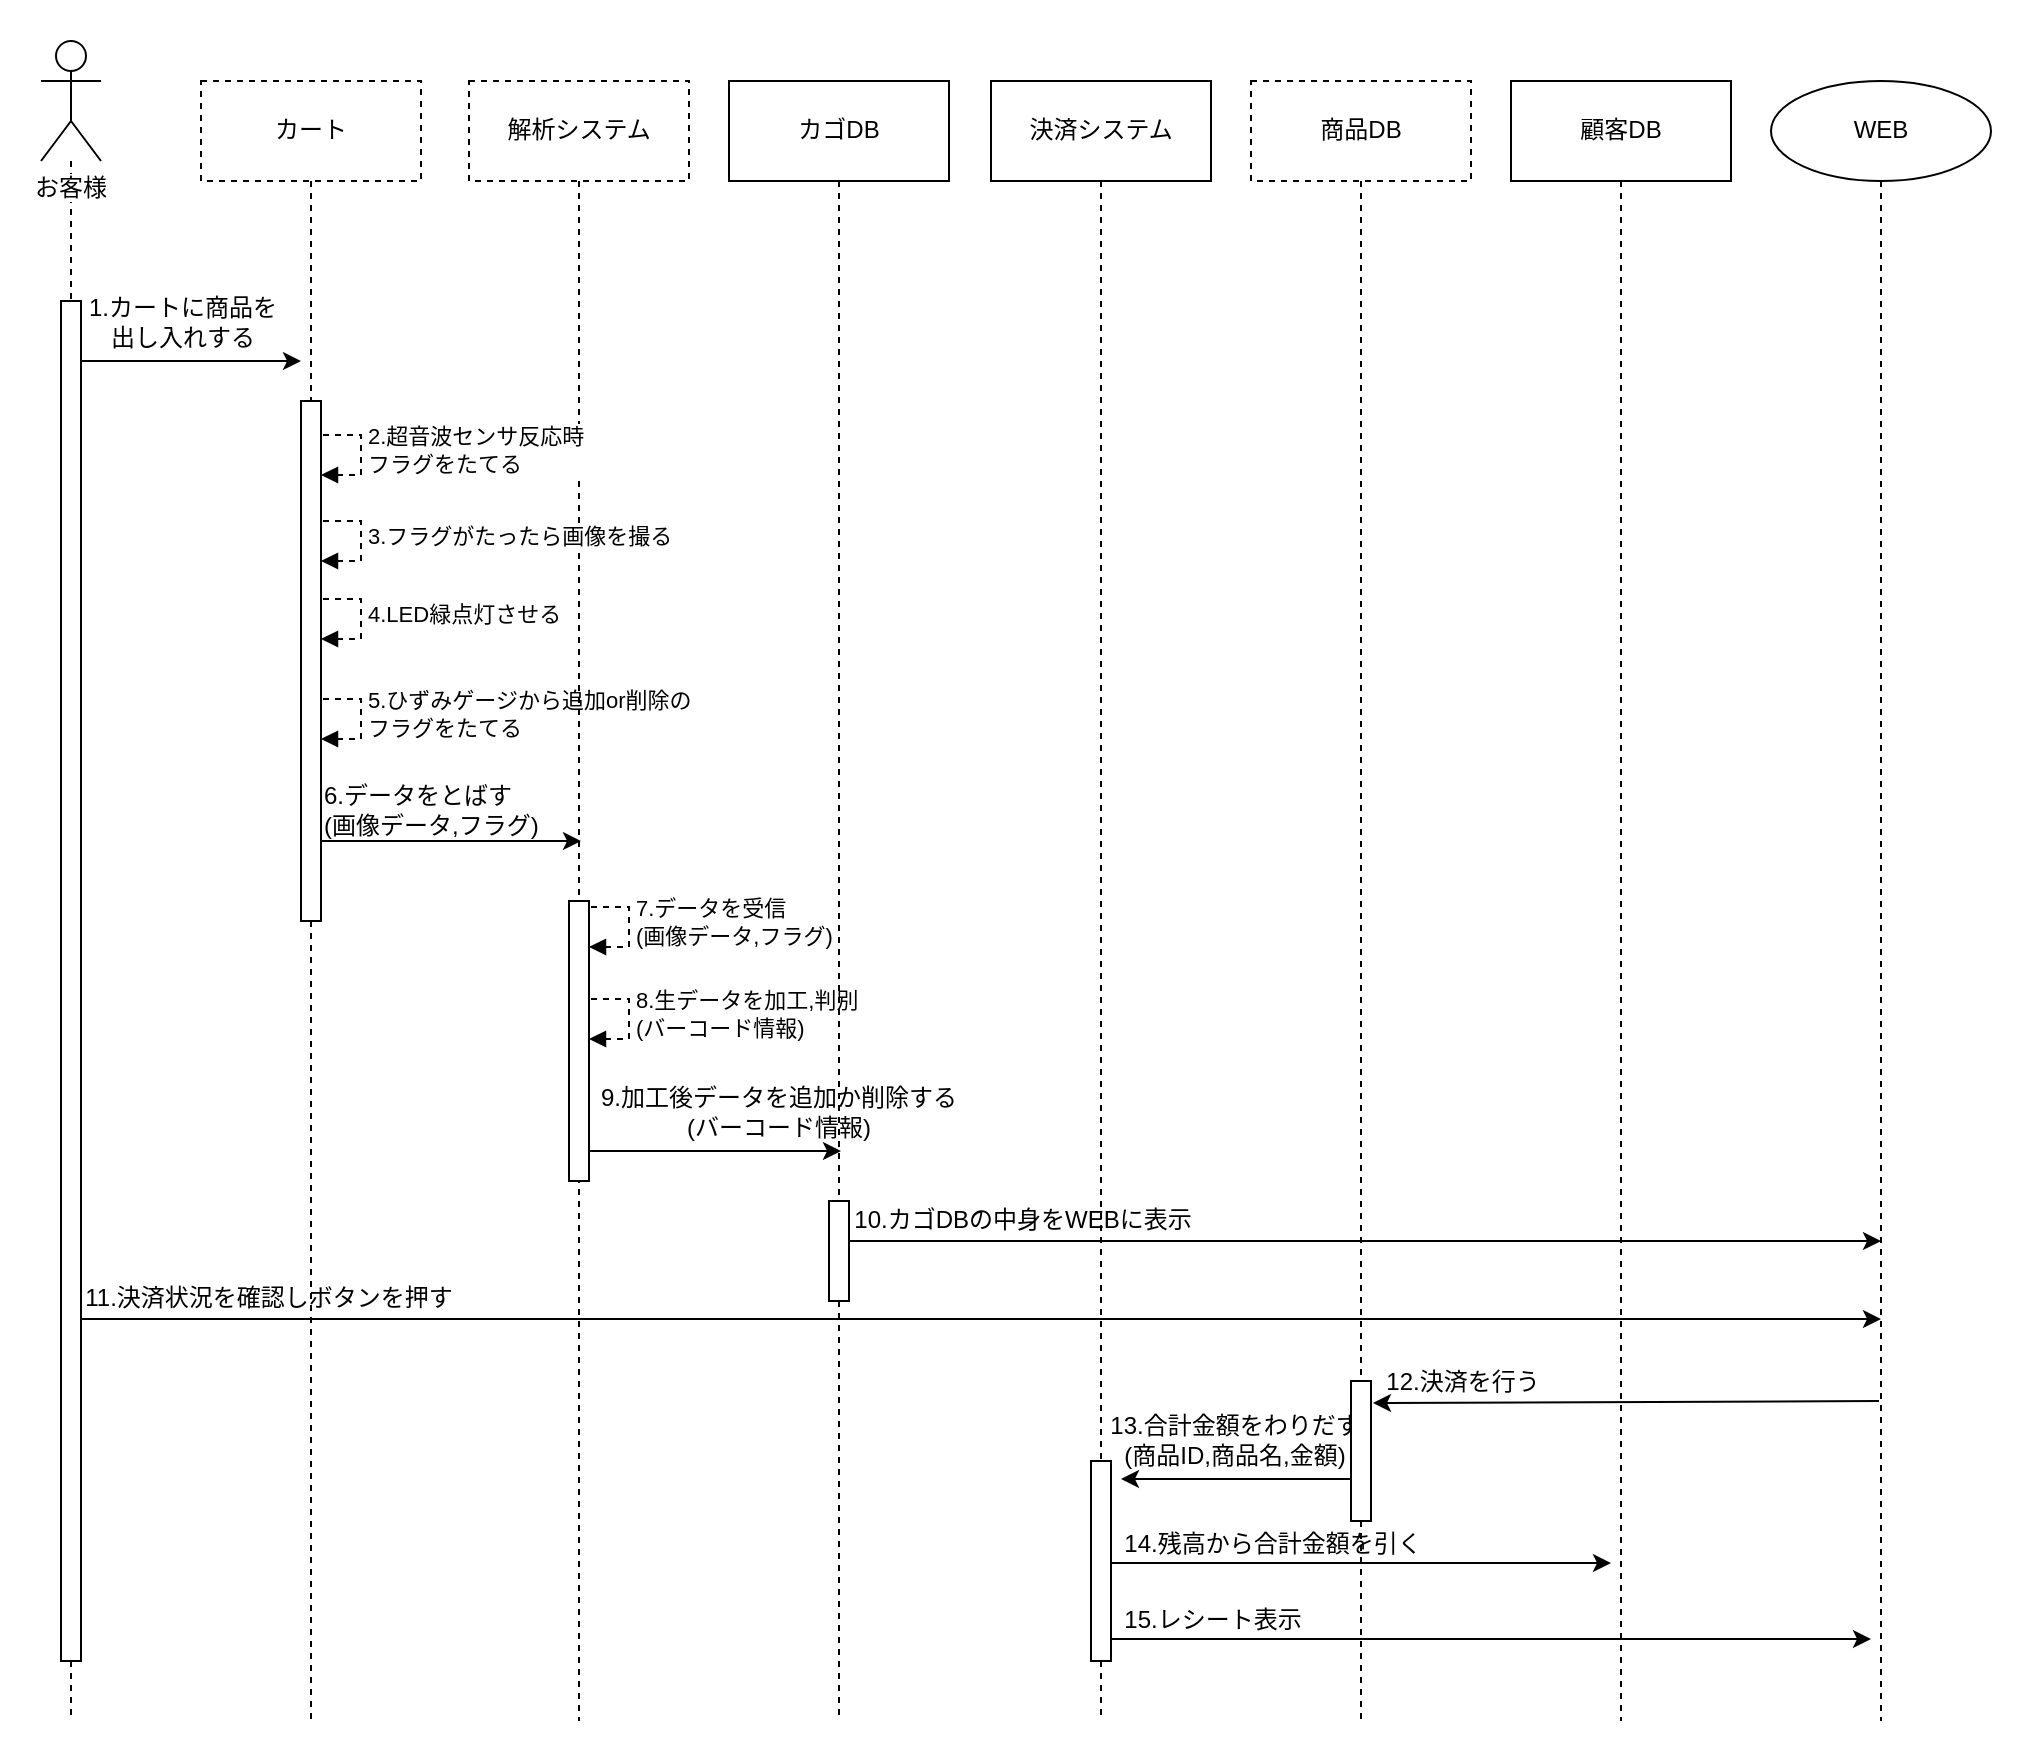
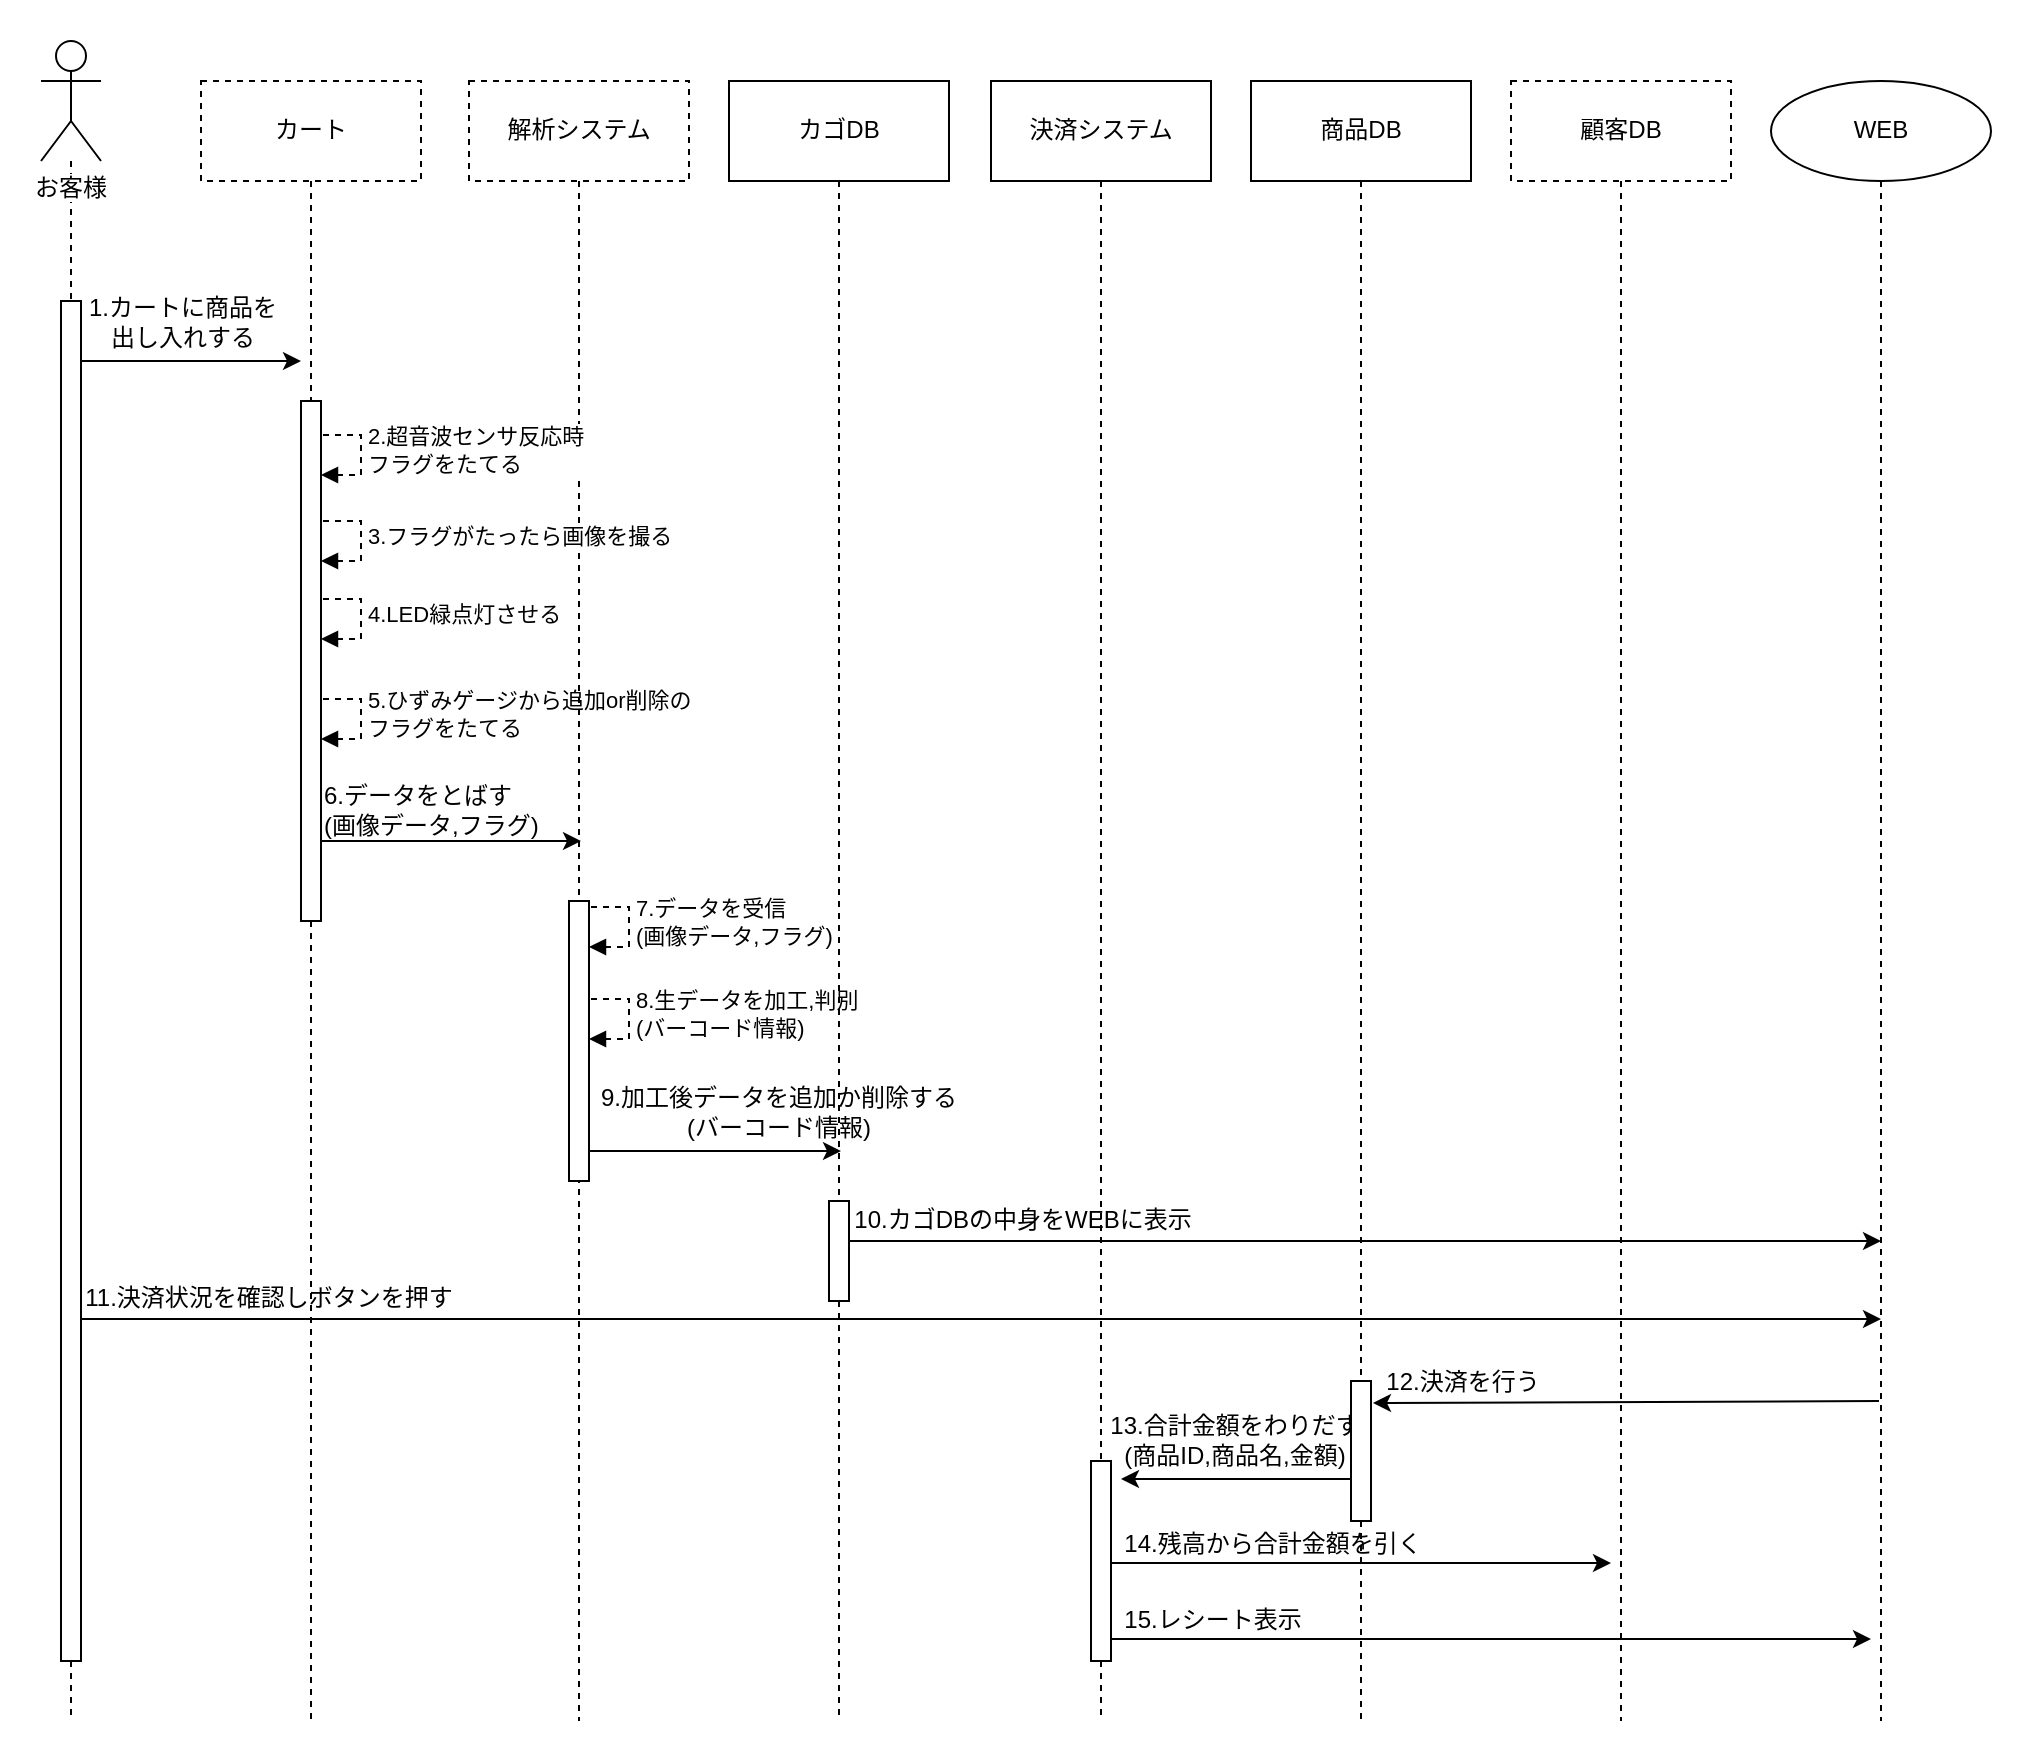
node "商品DB": style dashed -> solid
node "顧客DB": style solid -> dashed
